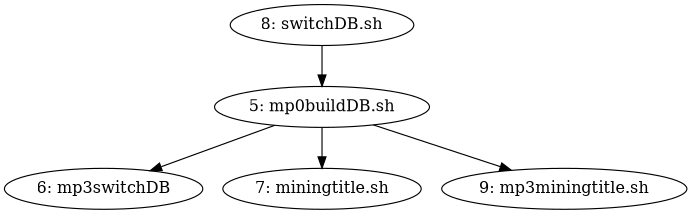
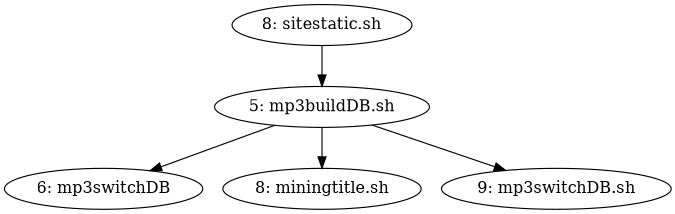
node "8: switchDB.sh": label "8: switchDB.sh" -> "8: sitestatic.sh"
node "5: mp0buildDB.sh": label "5: mp0buildDB.sh" -> "5: mp3buildDB.sh"
node "7: miningtitle.sh": label "7: miningtitle.sh" -> "8: miningtitle.sh"
node "9: mp3miningtitle.sh": label "9: mp3miningtitle.sh" -> "9: mp3switchDB.sh"
